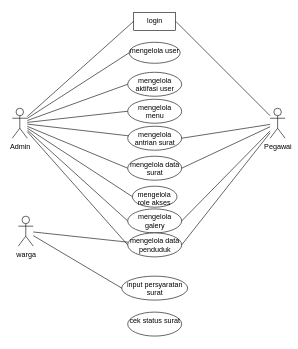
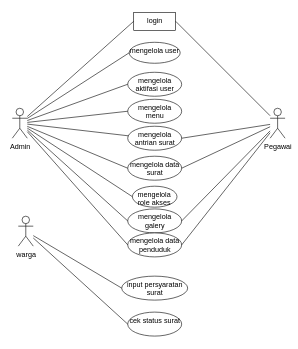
edge "warga" -- "mengelola data penduduk": now "warga" -- "cek status surat"
